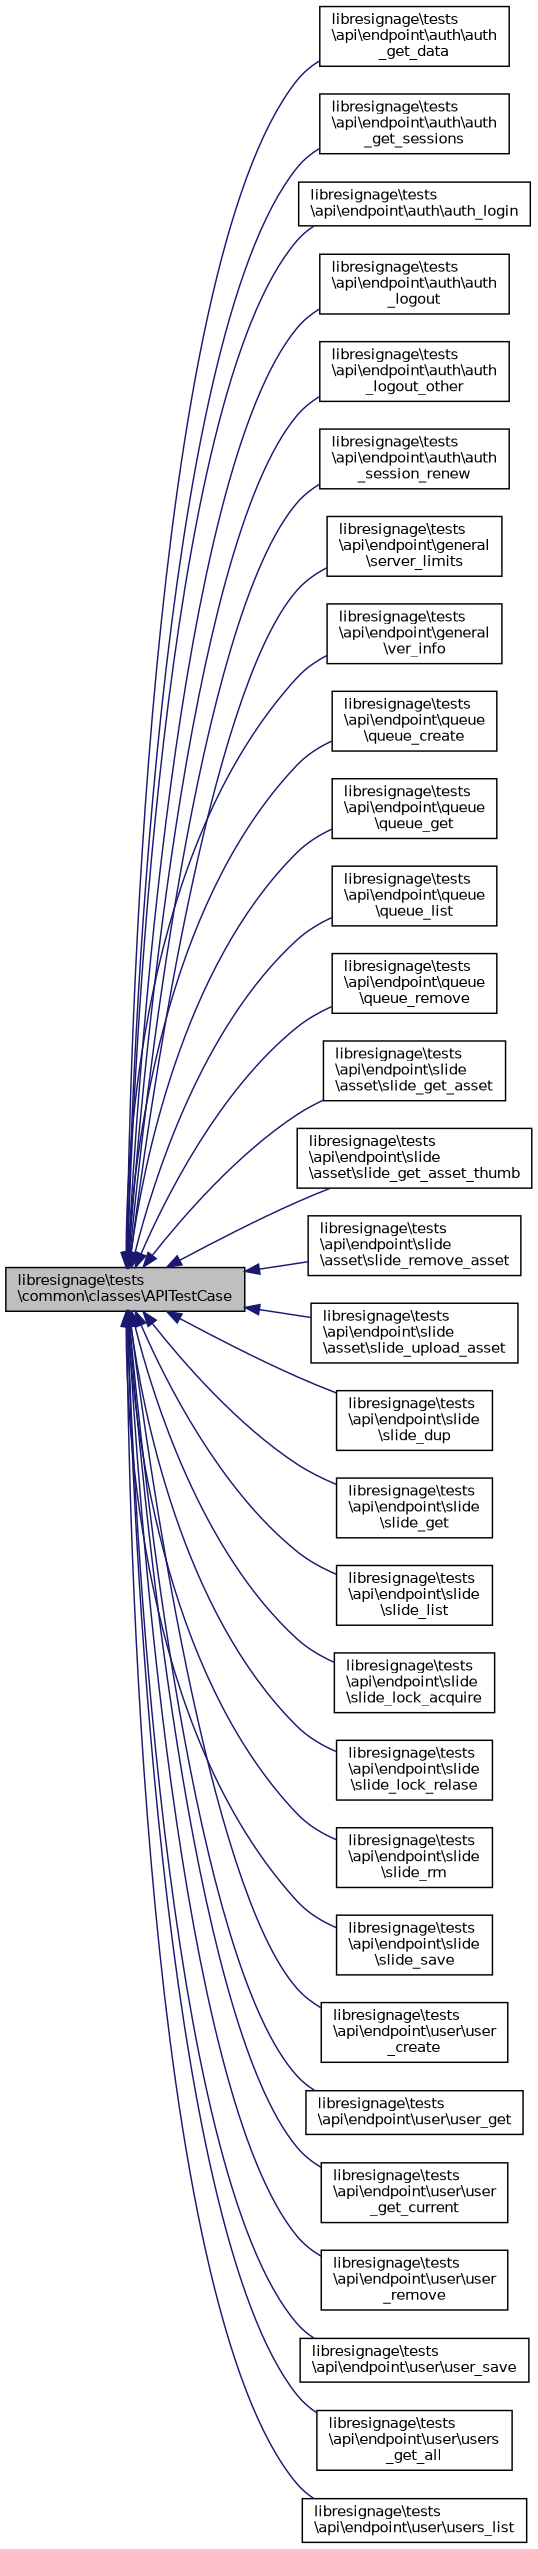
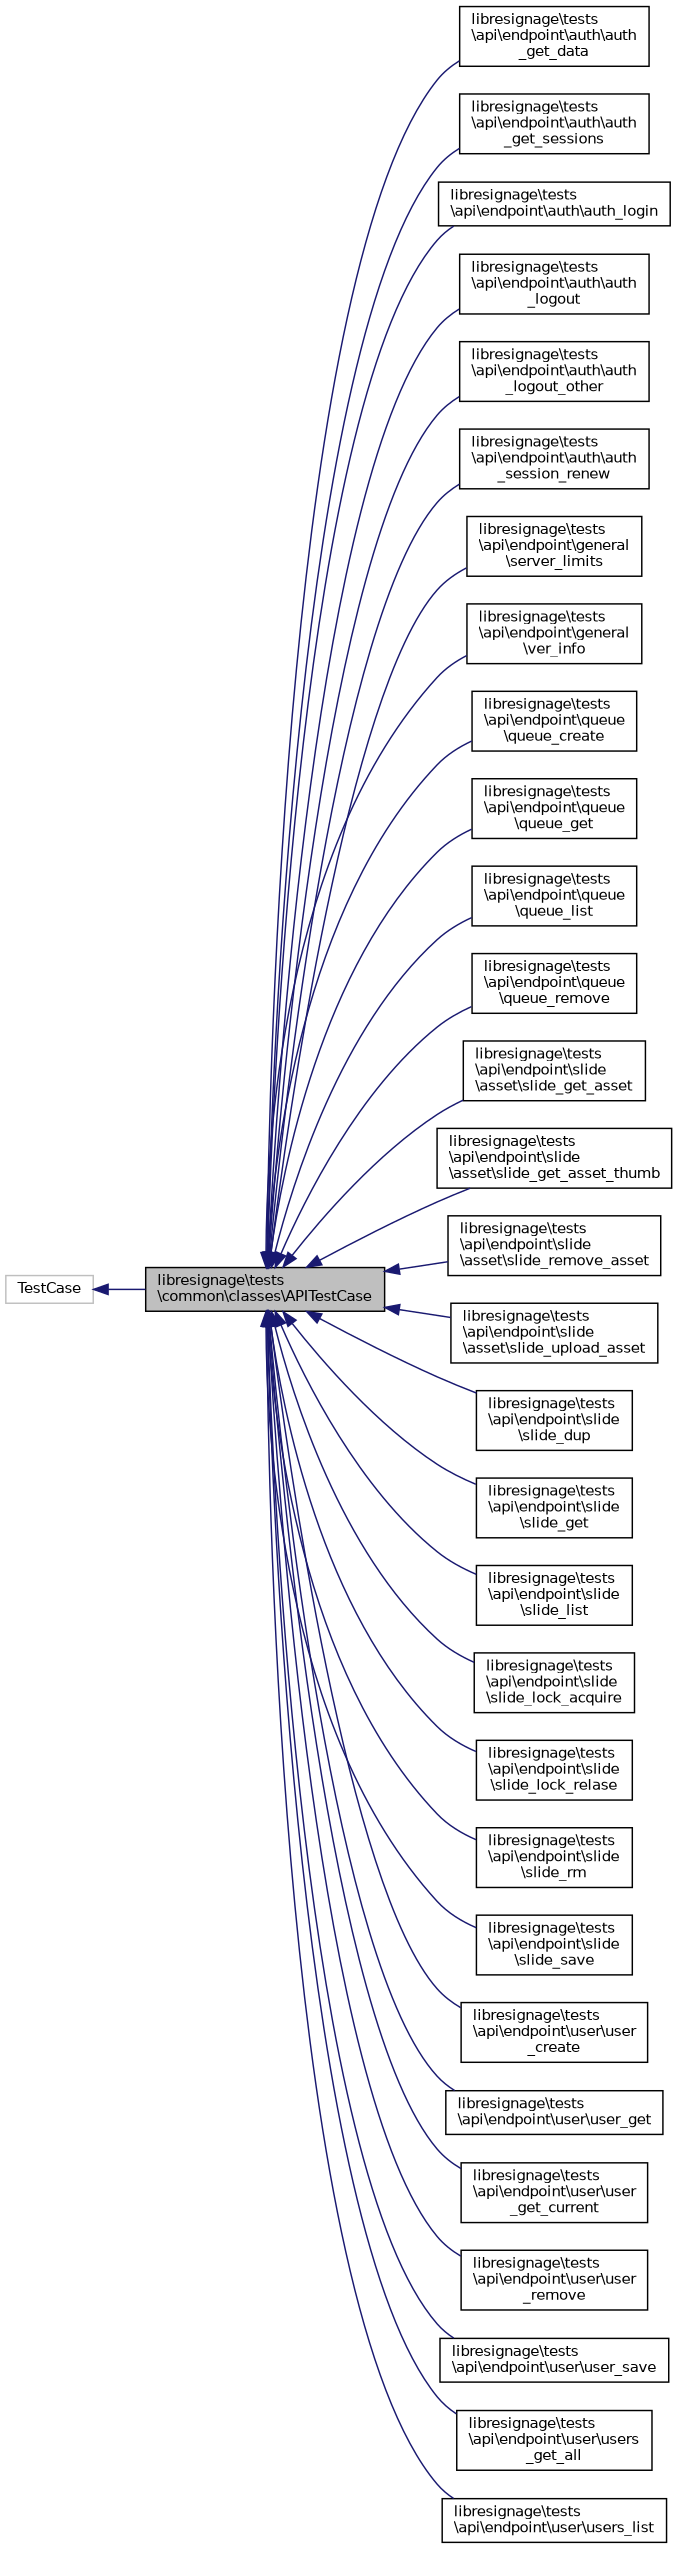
node "TestCase": added
